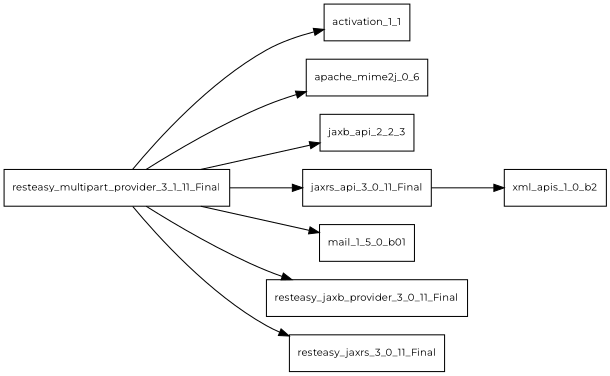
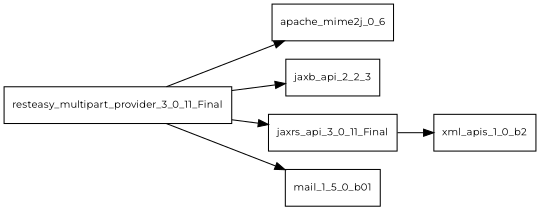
node "activation_1_1": removed
node "resteasy_multipart_provider_3_1_11_Final": label "resteasy_multipart_provider_3_1_11_Final" -> "resteasy_multipart_provider_3_0_11_Final"
node "resteasy_jaxb_provider_3_0_11_Final": removed
node "resteasy_jaxrs_3_0_11_Final": removed
